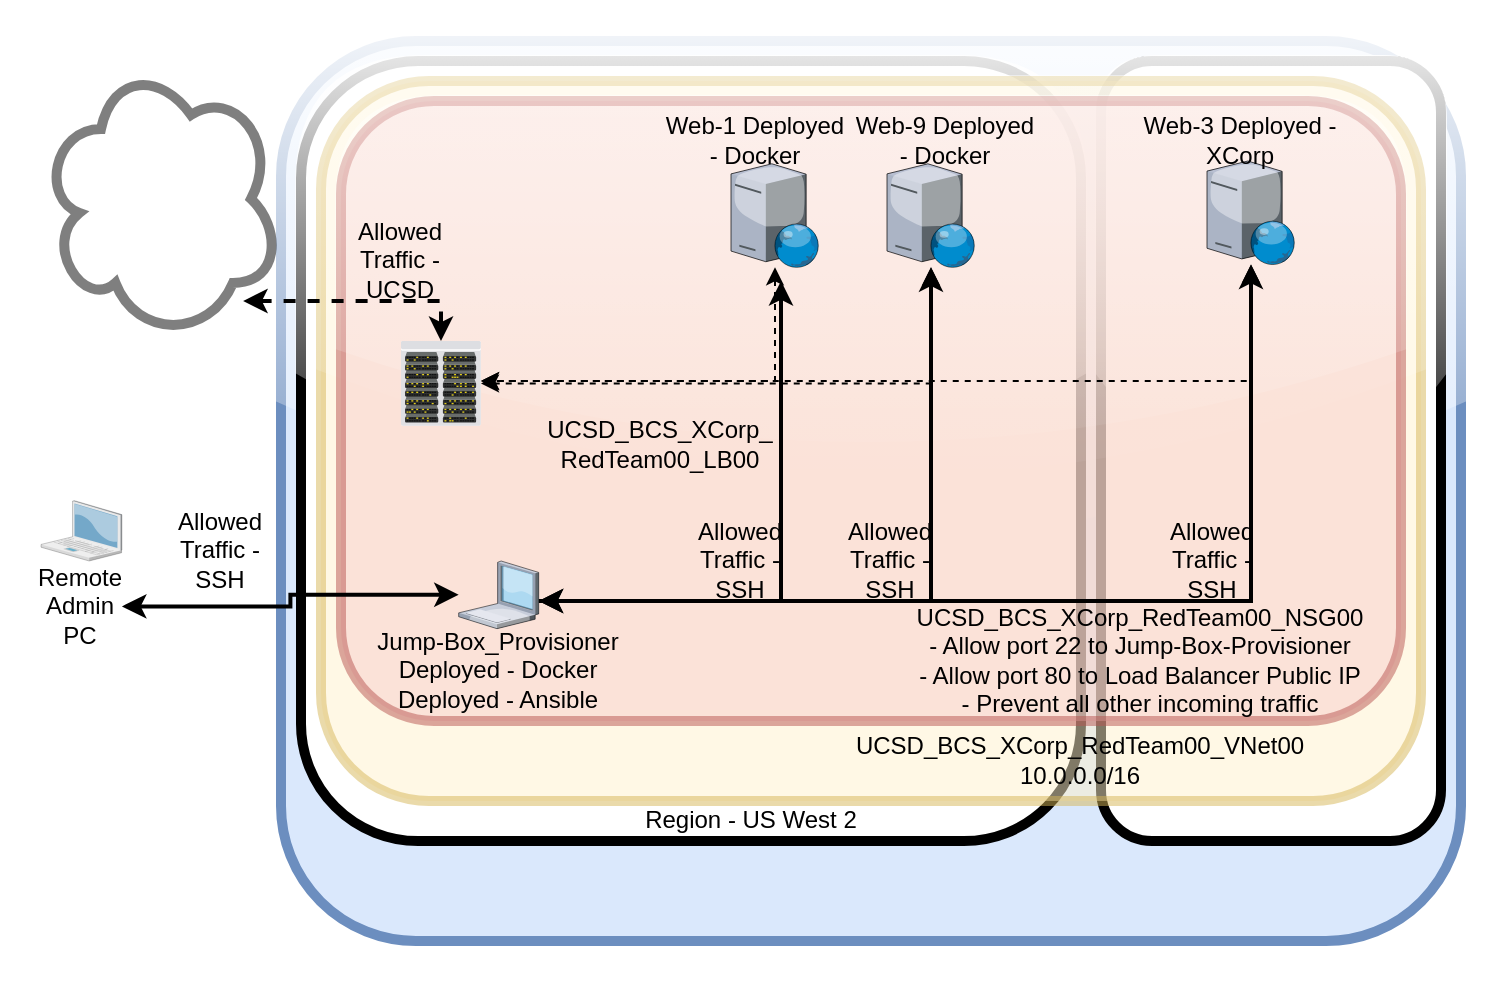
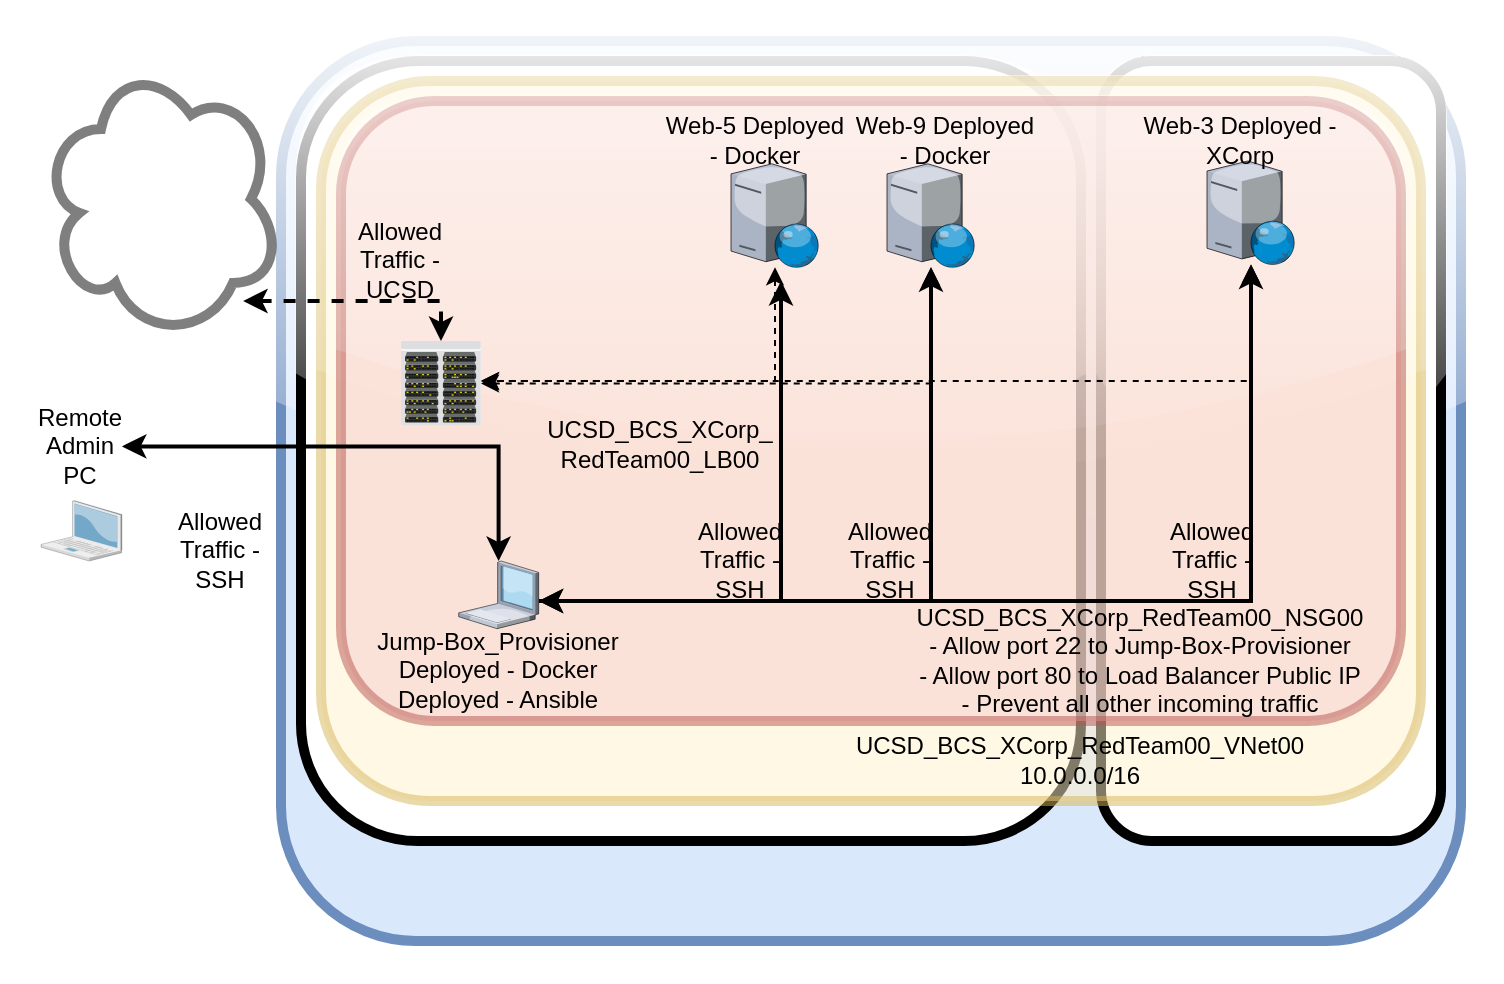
node "Web-1 Deployed - Docker": label "Web-1 Deployed - Docker" -> "Web-5 Deployed - Docker"
node "Remote Admin PC": moved (82, 606) -> (82, 446)
node "Region - US West 2": removed
